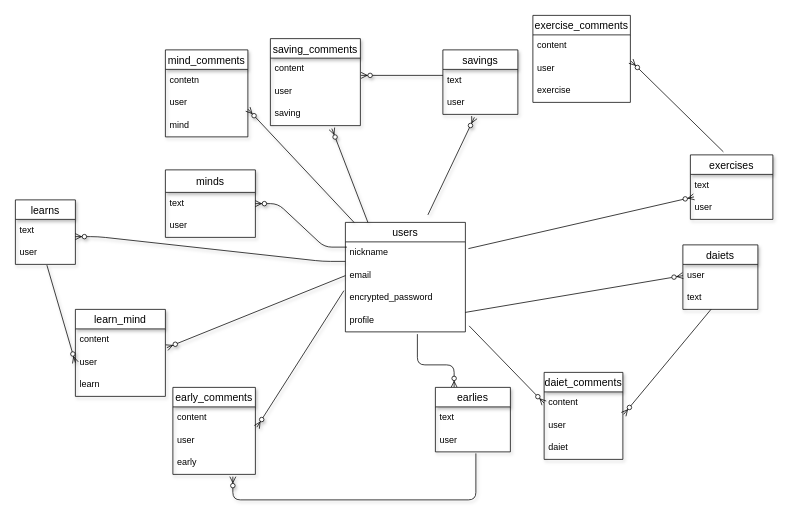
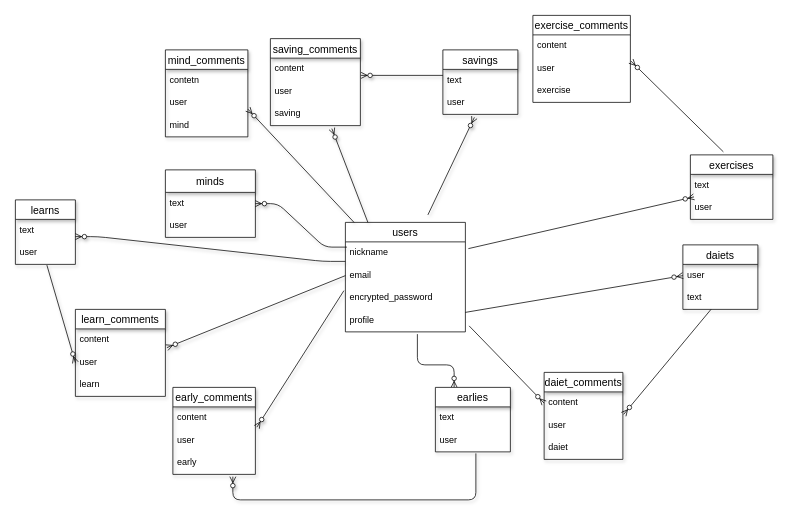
node "learn_mind": label "learn_mind" -> "learn_comments"
